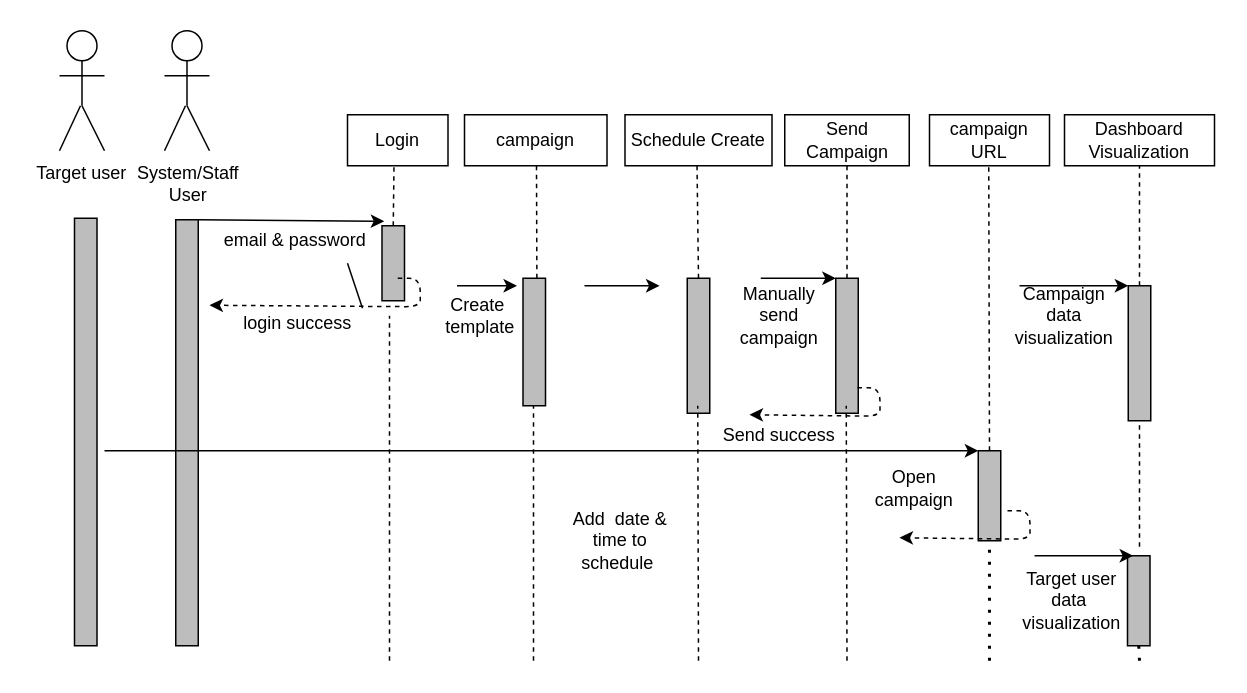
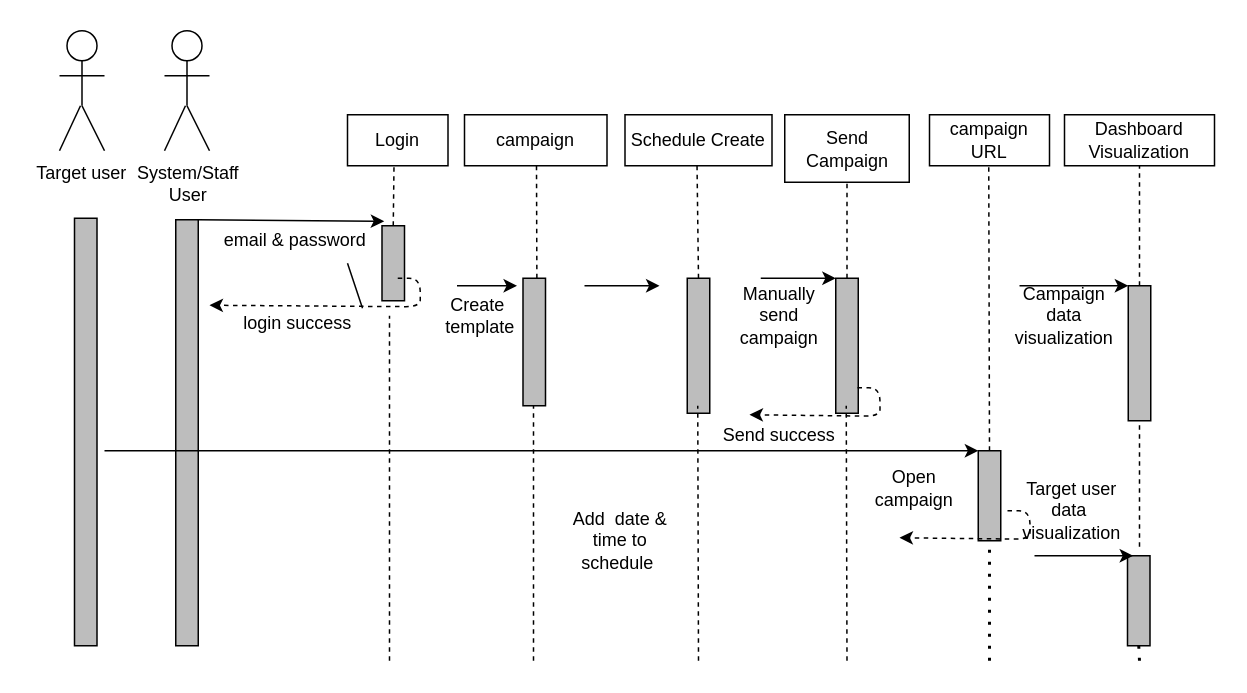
node "Send Campaign": size 125x51 -> 125x68
node "Target user data visualization": moved (1072, 601) -> (1072, 511)
